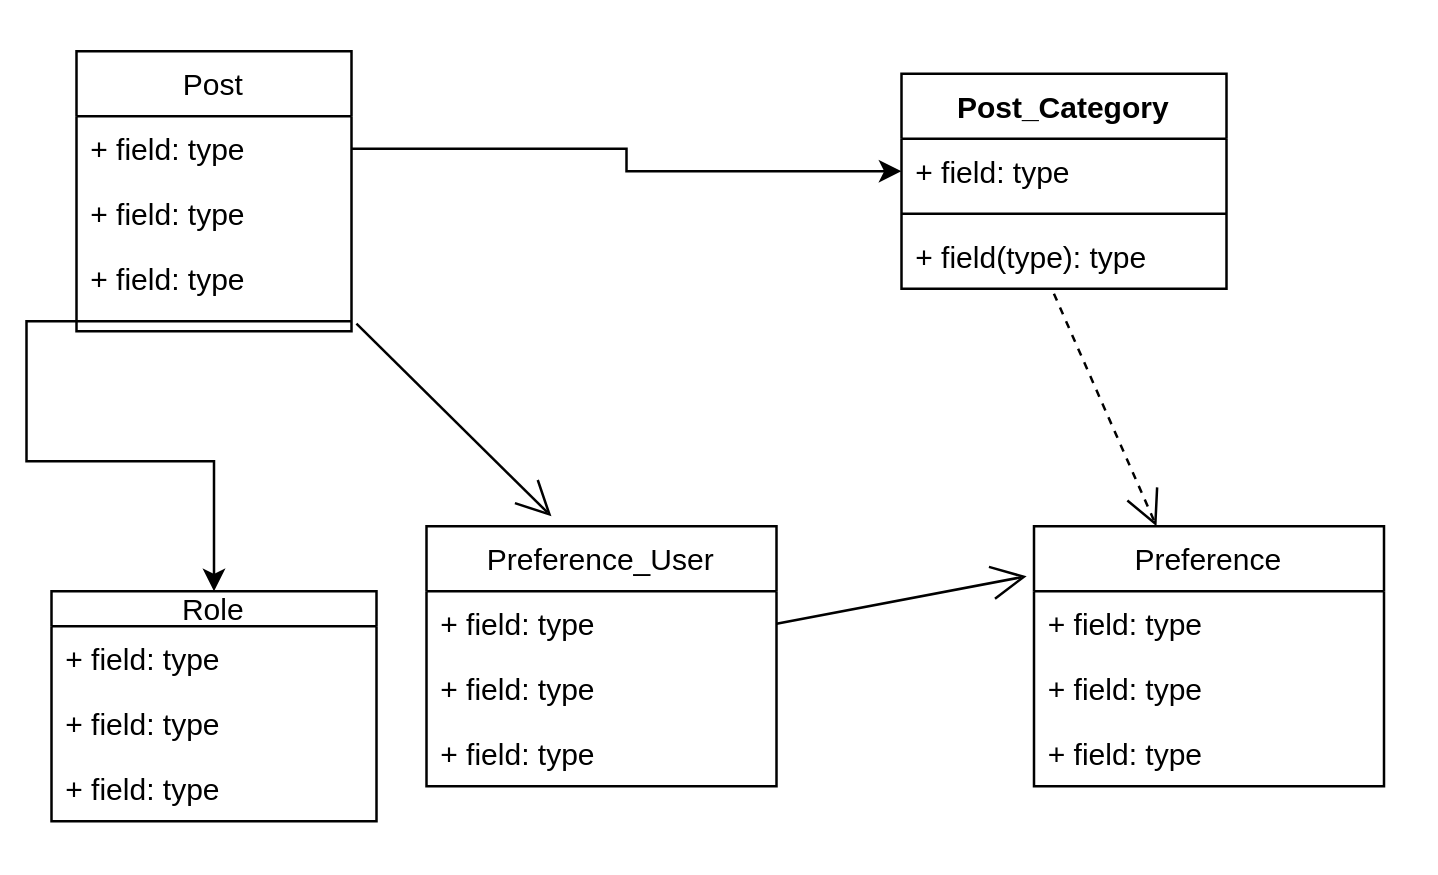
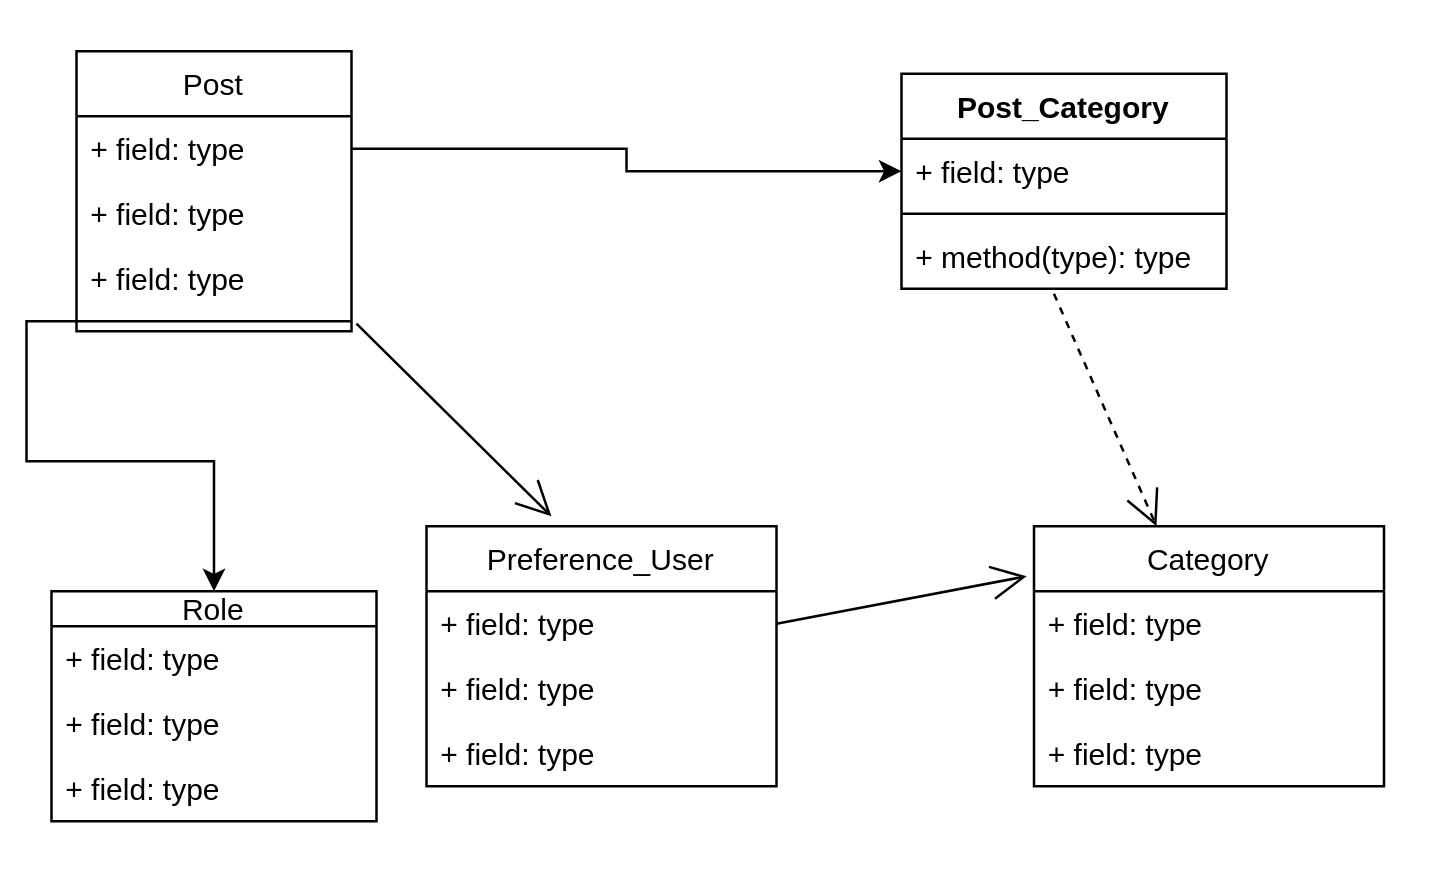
node "+ field(type): type": label "+ field(type): type" -> "+ method(type): type"
node "Preference": label "Preference" -> "Category"
